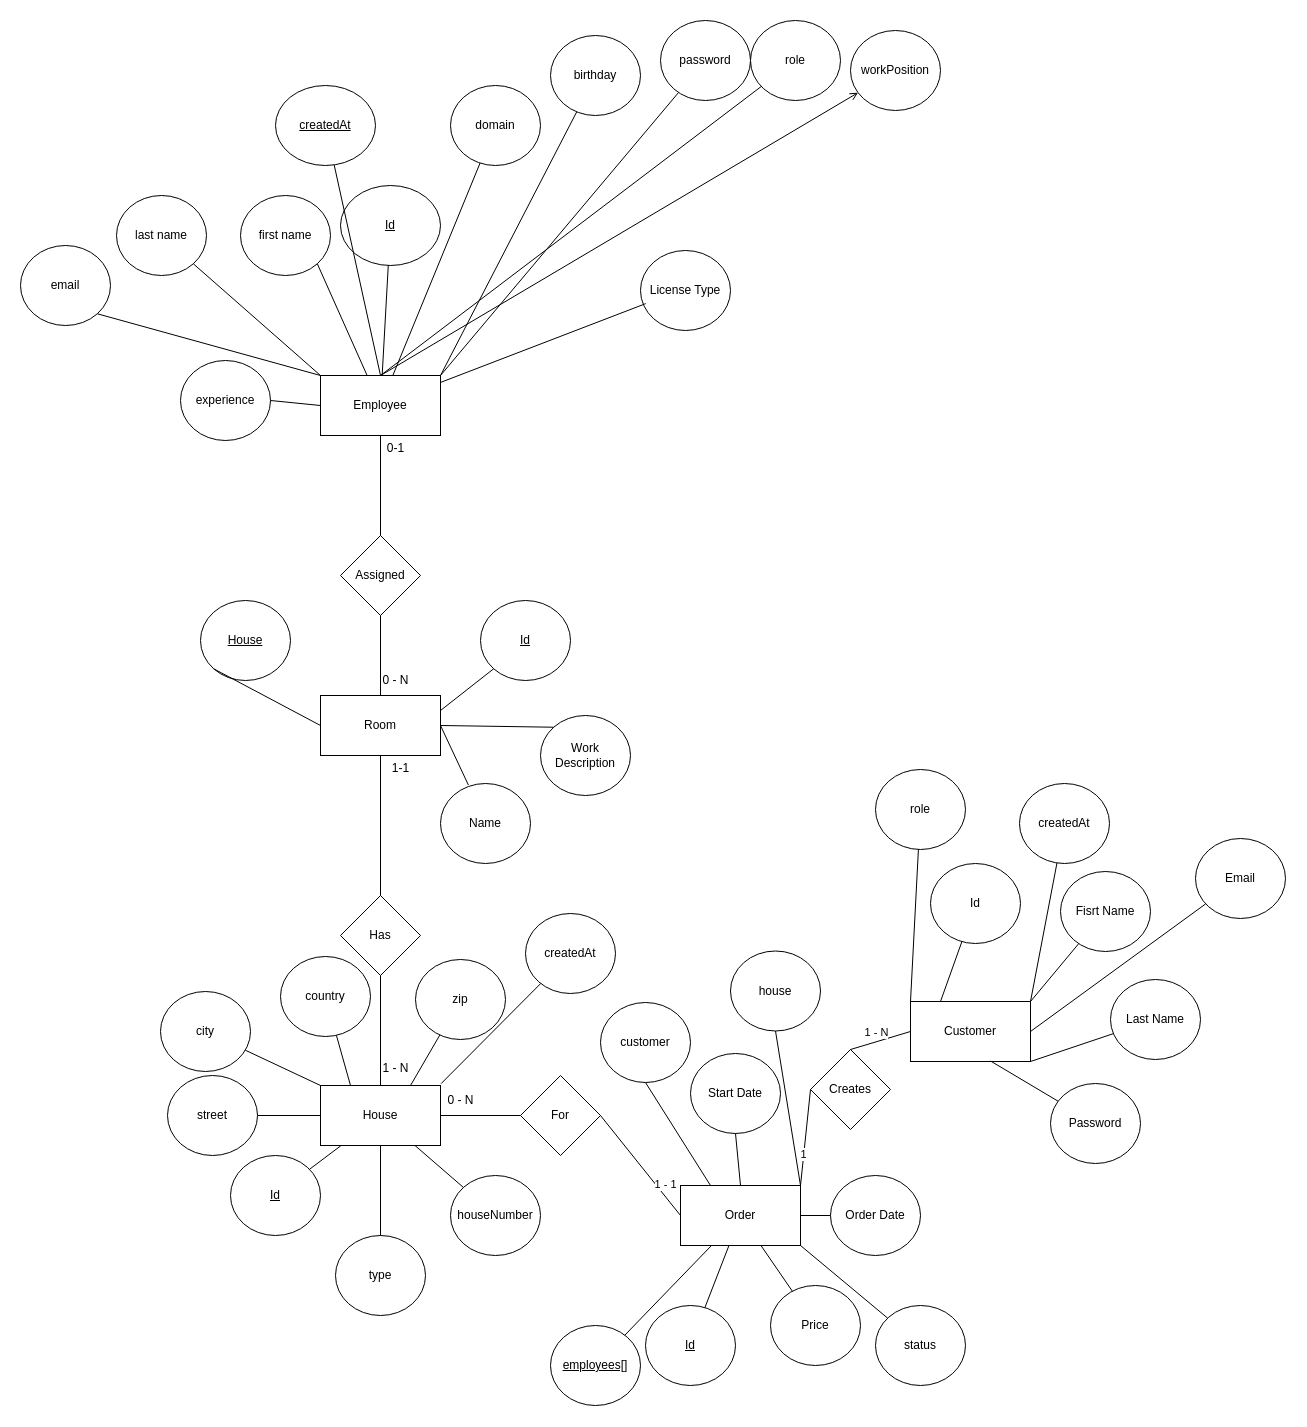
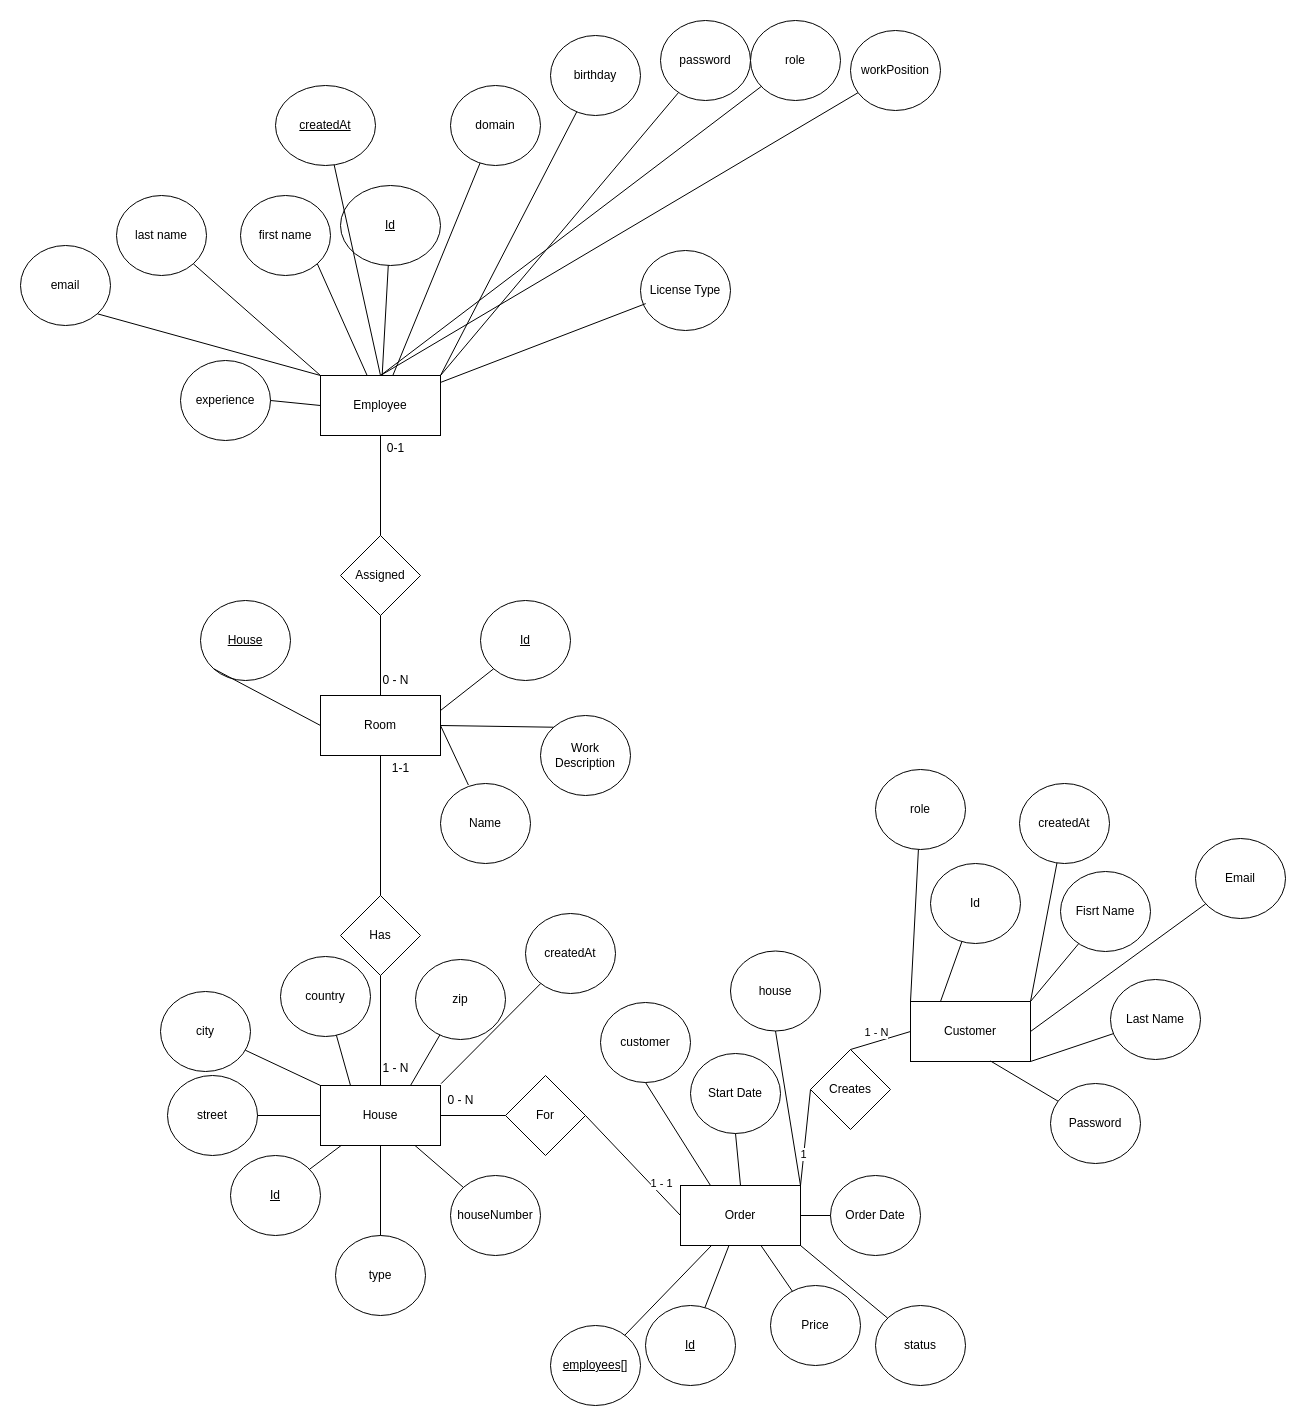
edge "Employee" -> "workPosition": arrowhead open -> none
node "For": moved (561, 1116) -> (546, 1116)
